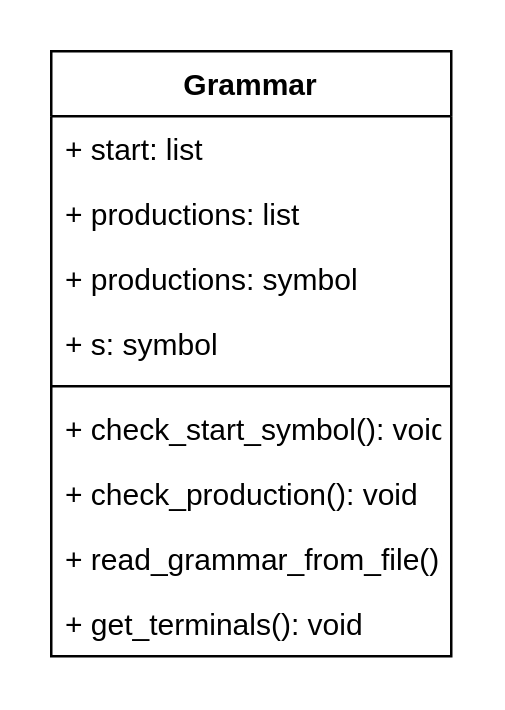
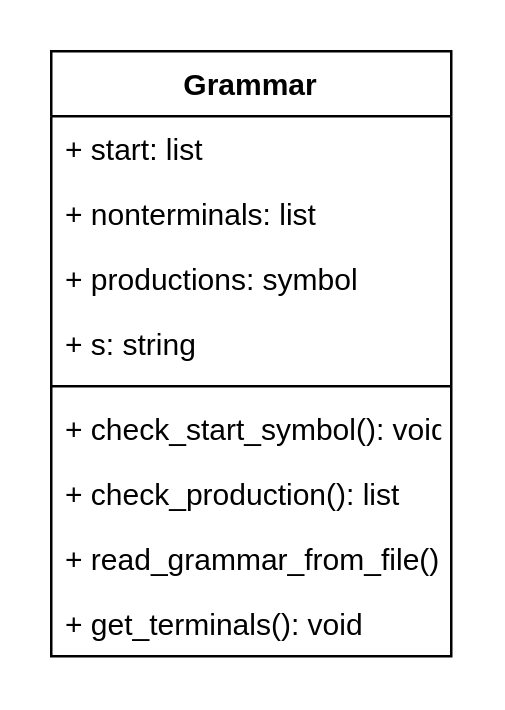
node "+ productions: list": label "+ productions: list" -> "+ nonterminals: list"
node "+ s: symbol": label "+ s: symbol" -> "+ s: string"
node "+ check_production(): void": label "+ check_production(): void" -> "+ check_production(): list"
